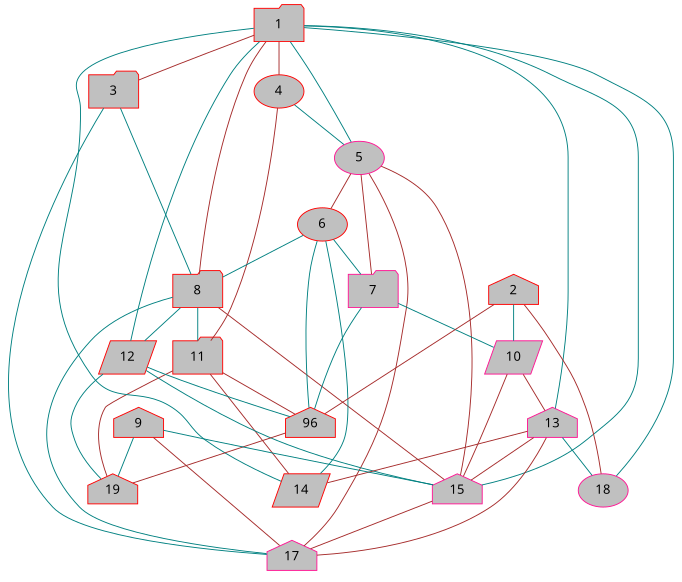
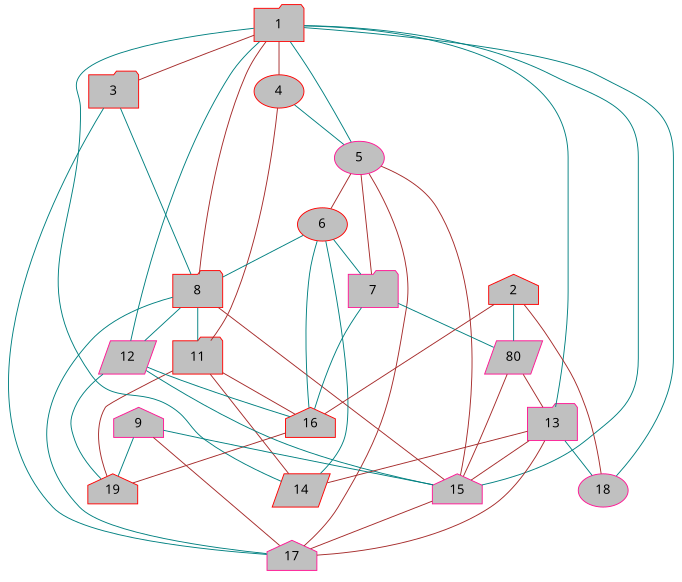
node "12": color red -> deeppink
node "10": label "10" -> "80"
node "9": color red -> deeppink
node "96": label "96" -> "16"
node "13": shape house -> folder
